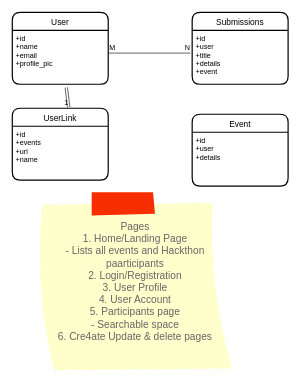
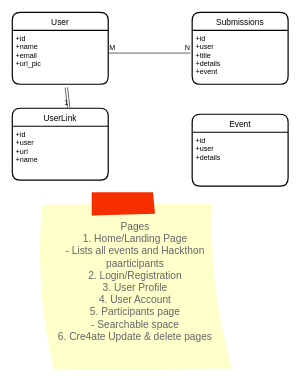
node "+id +name +email +profile_pic": label "+id +name +email +profile_pic" -> "+id +name +email +url_pic"
node "+id +events +url +name": label "+id +events +url +name" -> "+id +user +url +name"
